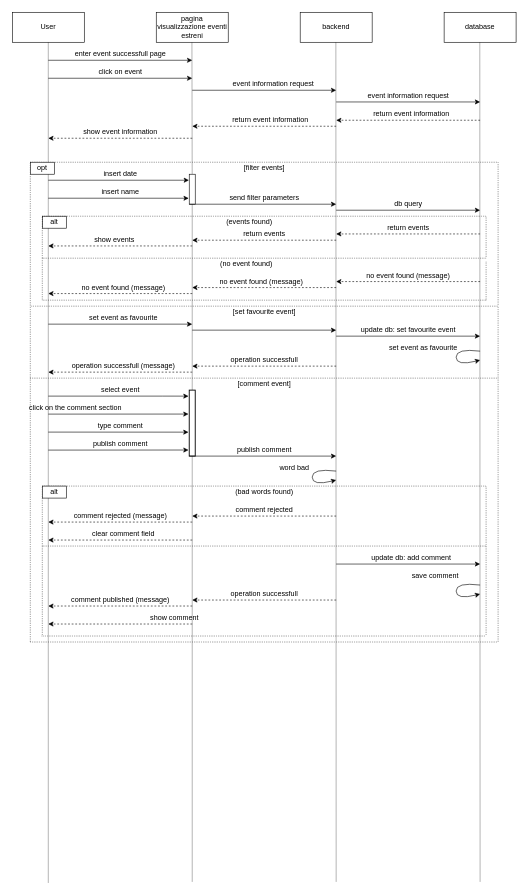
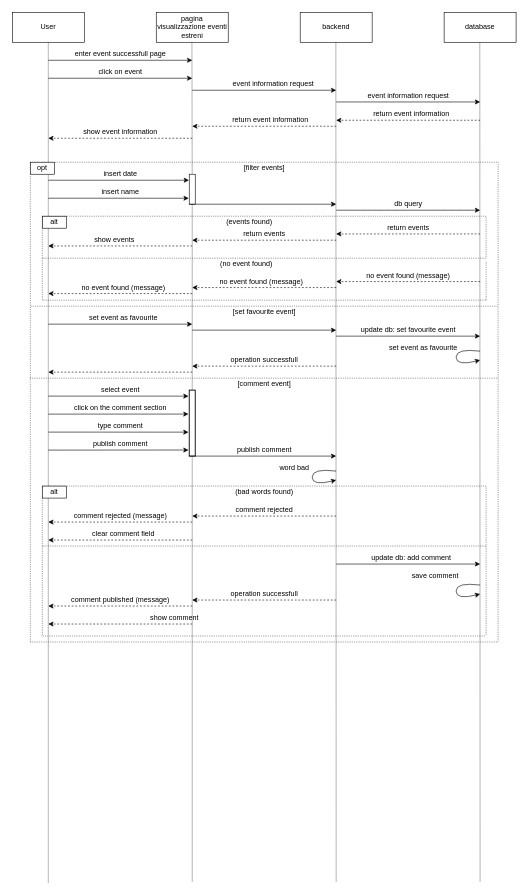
node "send filter parameters": removed
node "operation successfull (message)": removed
node "click on the comment section": moved (75, 408) -> (120, 408)
